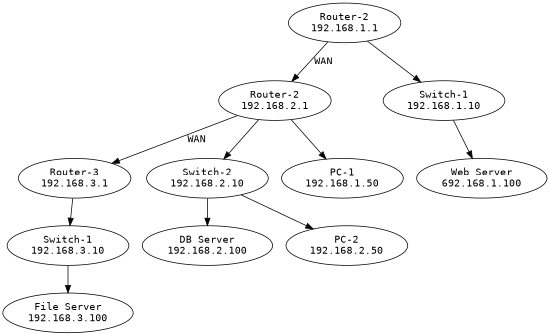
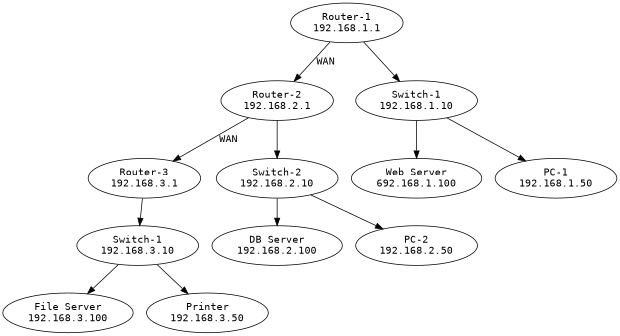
node "Router-2 192.168.1.1": label "Router-2 192.168.1.1" -> "Router-1 192.168.1.1"
edge "Router-2 192.168.2.1" -> "PC-1 192.168.1.50": now "Switch-1 192.168.1.10" -> "PC-1 192.168.1.50"
node "Printer 192.168.3.50": added
